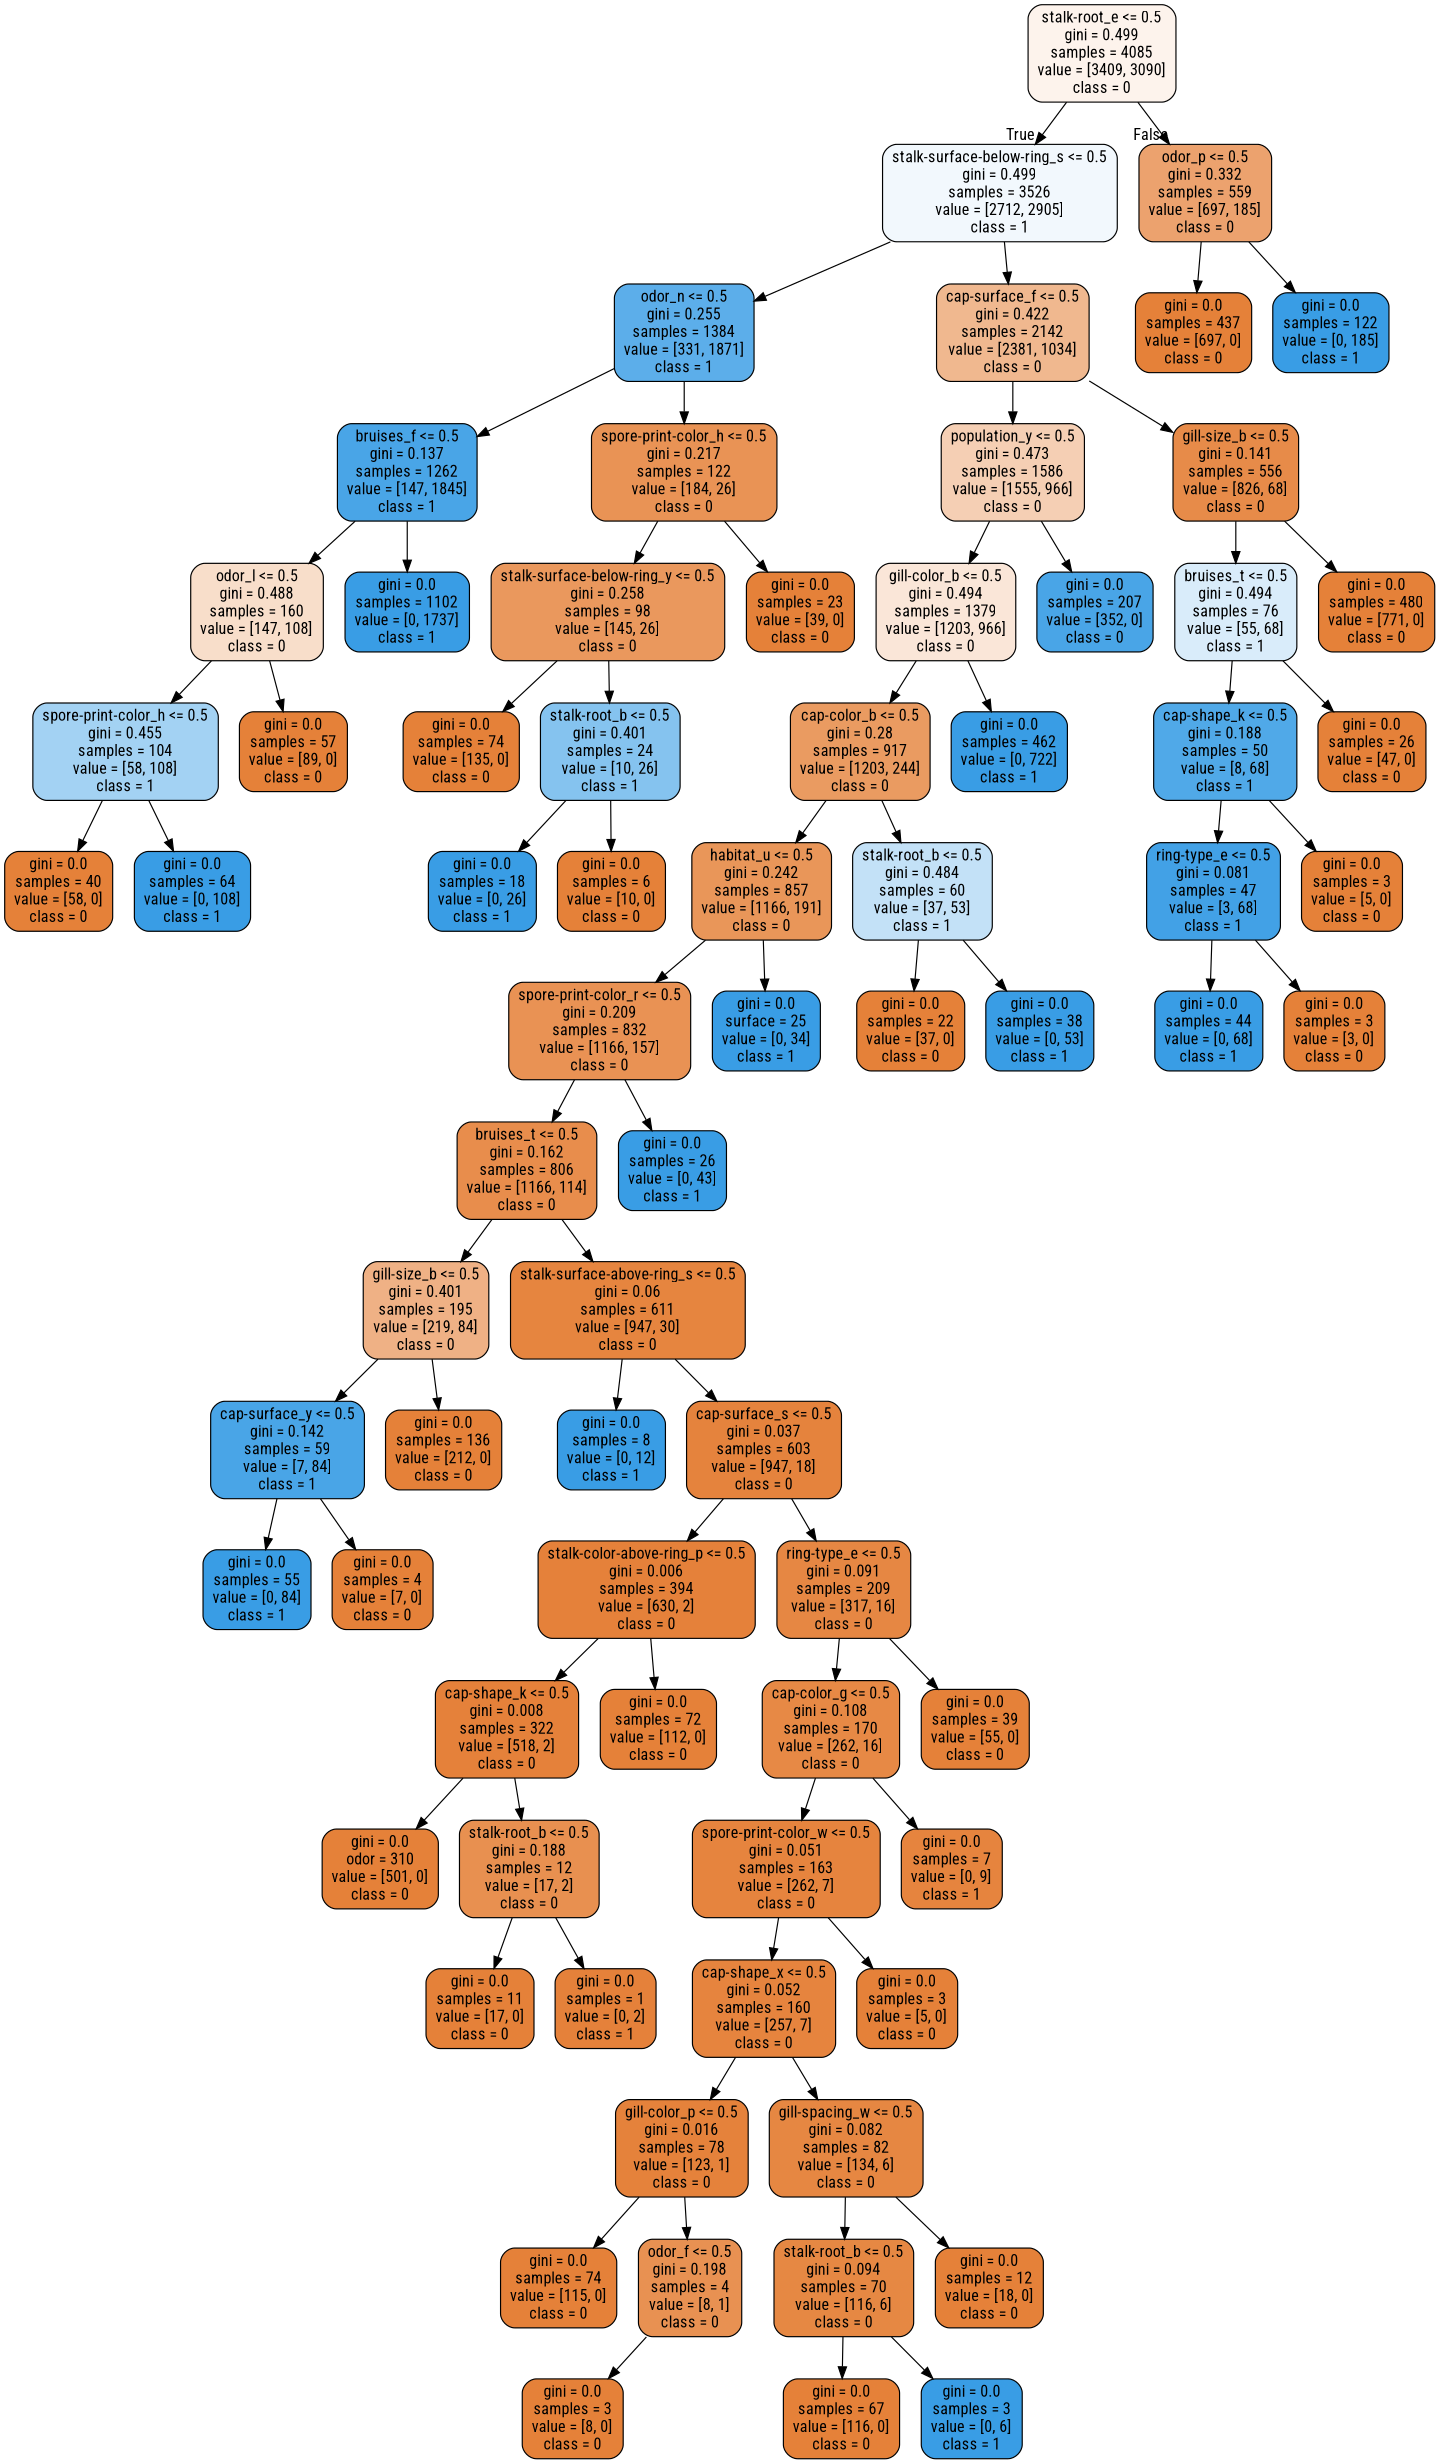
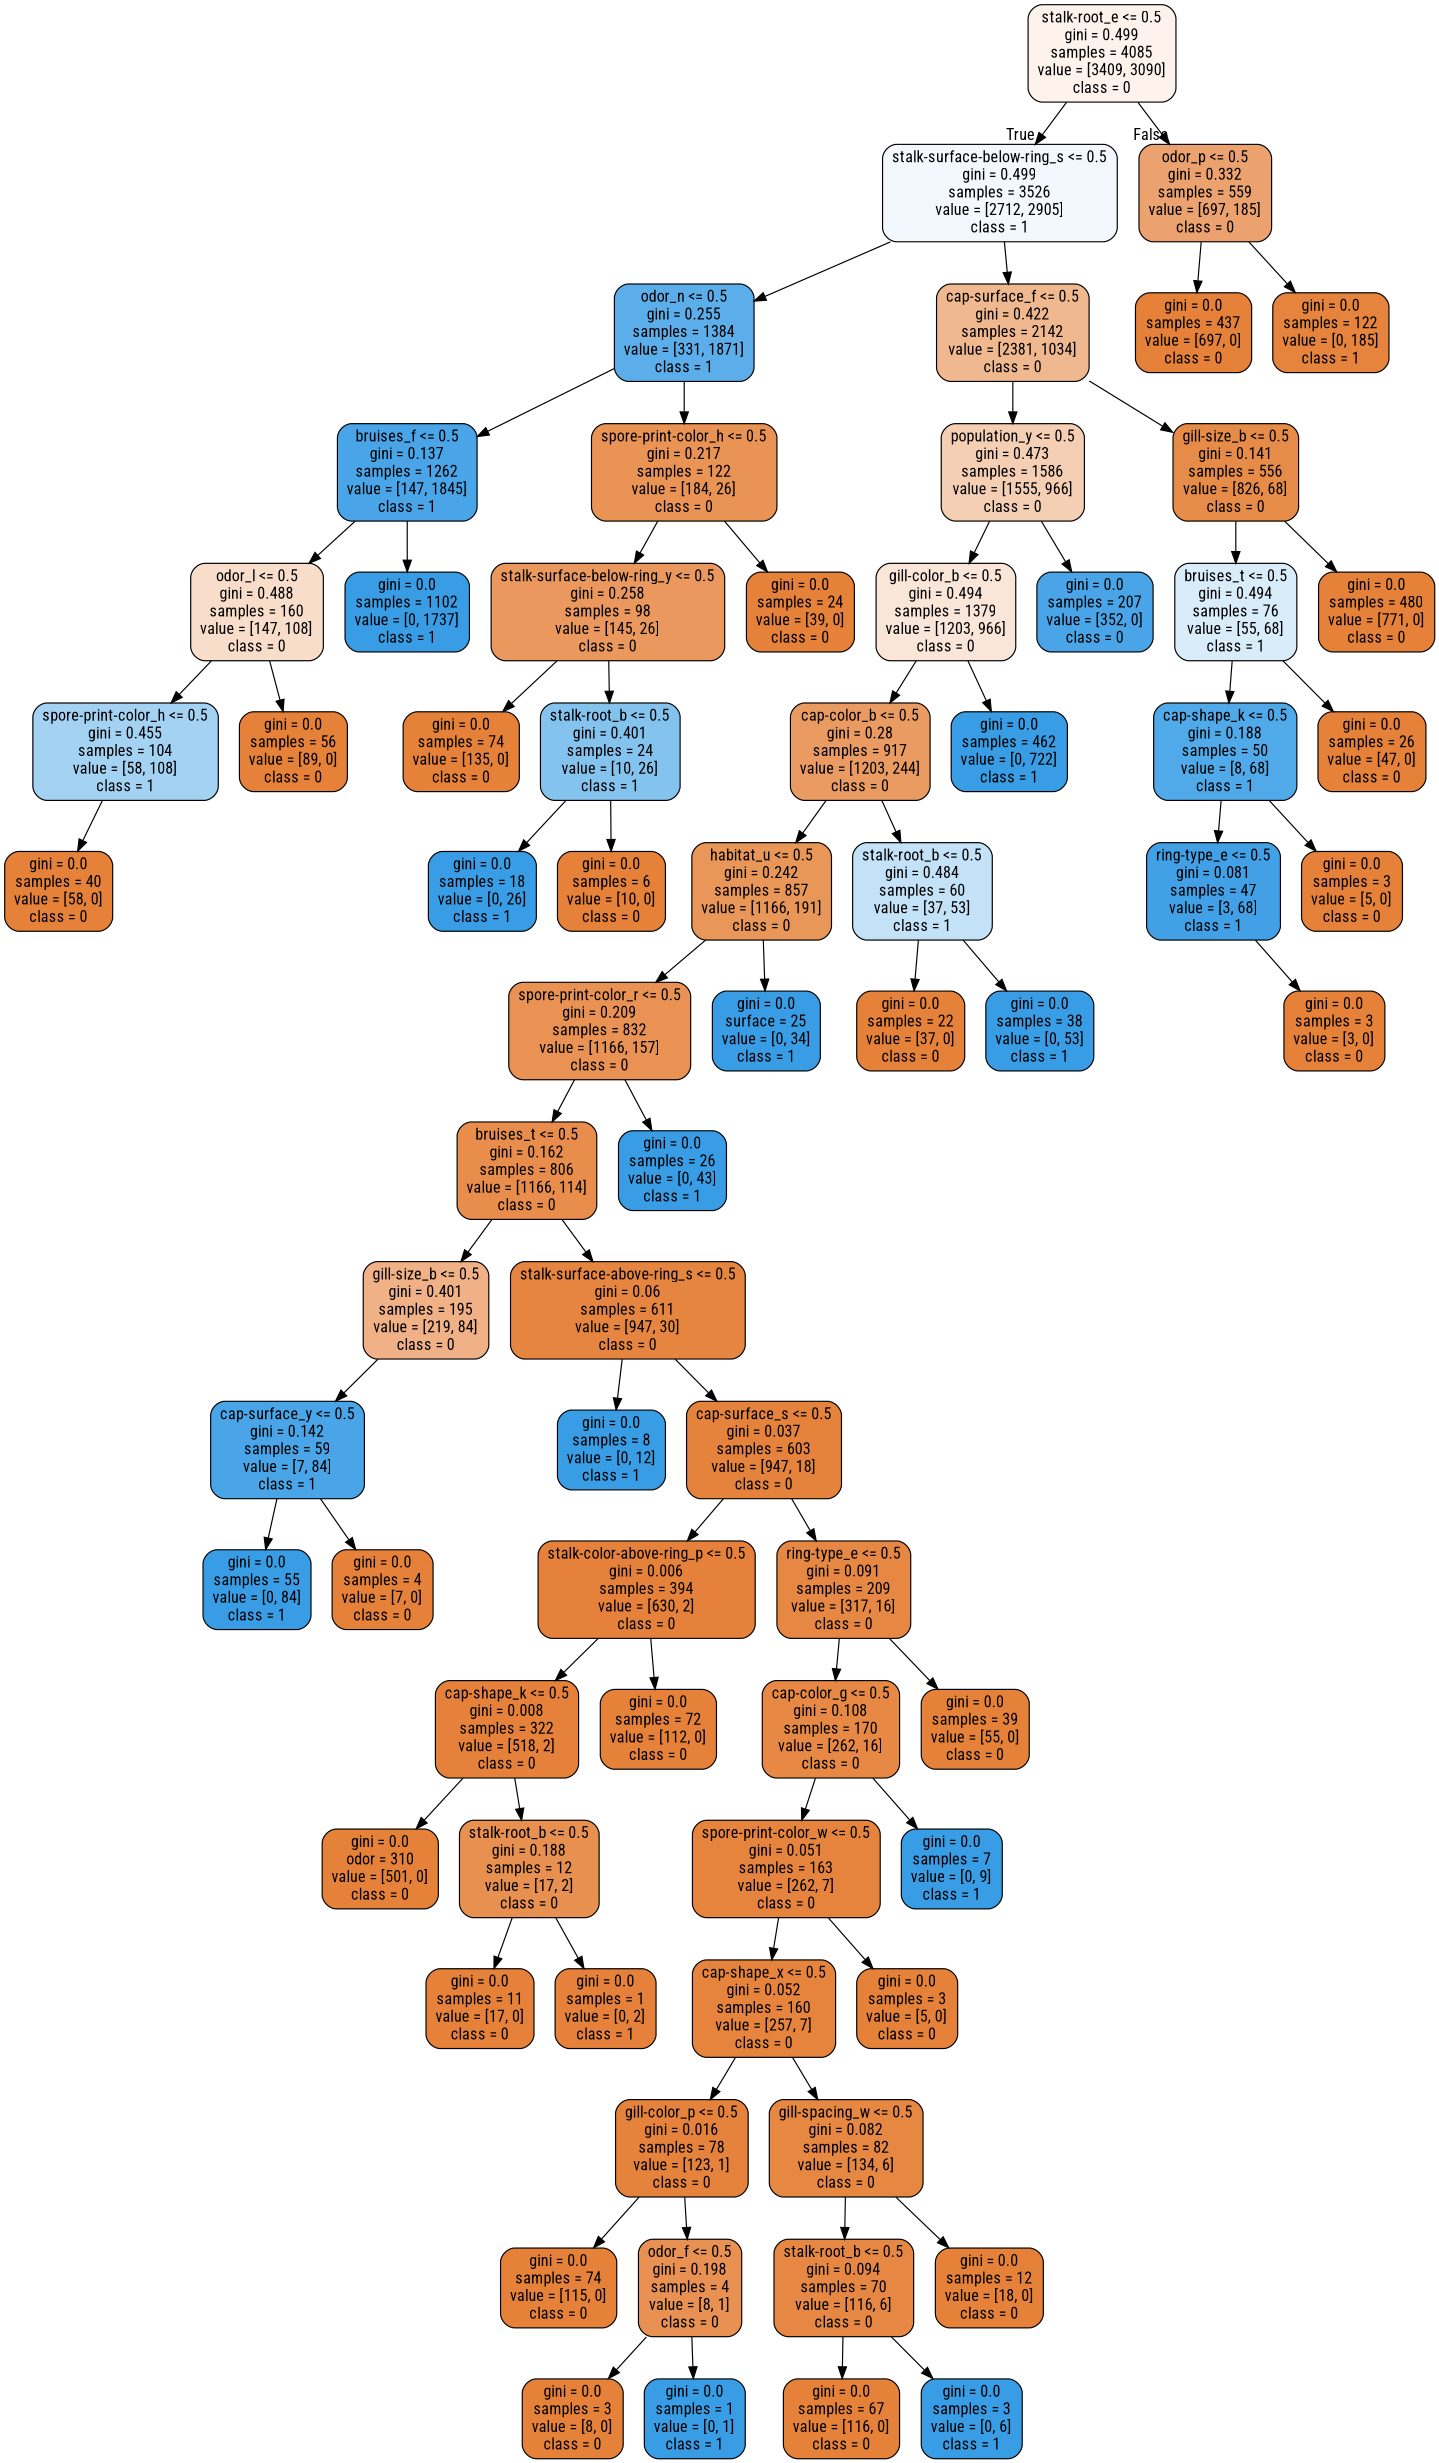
node "gini = 0.0 samples = 122 value = [0, 185] class = 1": fillcolor #399de5 -> #e6843e
node "gini = 0.0 samples = 23 value = [39, 0] class = 0": label "gini = 0.0 samples = 23 value = [39, 0] class = 0" -> "gini = 0.0 samples = 24 value = [39, 0] class = 0"
node "gini = 0.0 samples = 57 value = [89, 0] class = 0": label "gini = 0.0 samples = 57 value = [89, 0] class = 0" -> "gini = 0.0 samples = 56 value = [89, 0] class = 0"
node "gini = 0.0 samples = 64 value = [0, 108] class = 1": removed
node "gini = 0.0 samples = 44 value = [0, 68] class = 1": removed
node "gini = 0.0 samples = 136 value = [212, 0] class = 0": removed
node "gini = 0.0 samples = 7 value = [0, 9] class = 1": fillcolor #e6843e -> #399de5
node "gini = 0.0 samples = 1 value = [0, 1] class = 1": added
